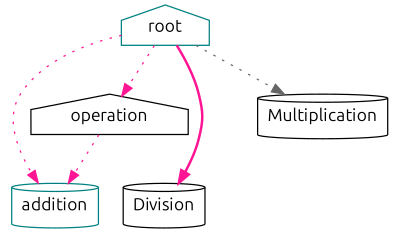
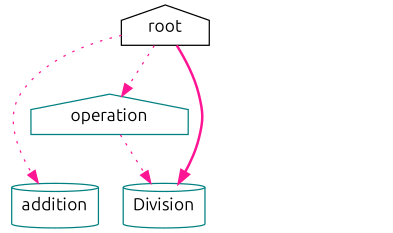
node "root": color teal -> black
node "operation": color black -> teal
node "Multiplication": removed
edge "operation" -> "addition": now "operation" -> "Division"
node "Division": color black -> teal
